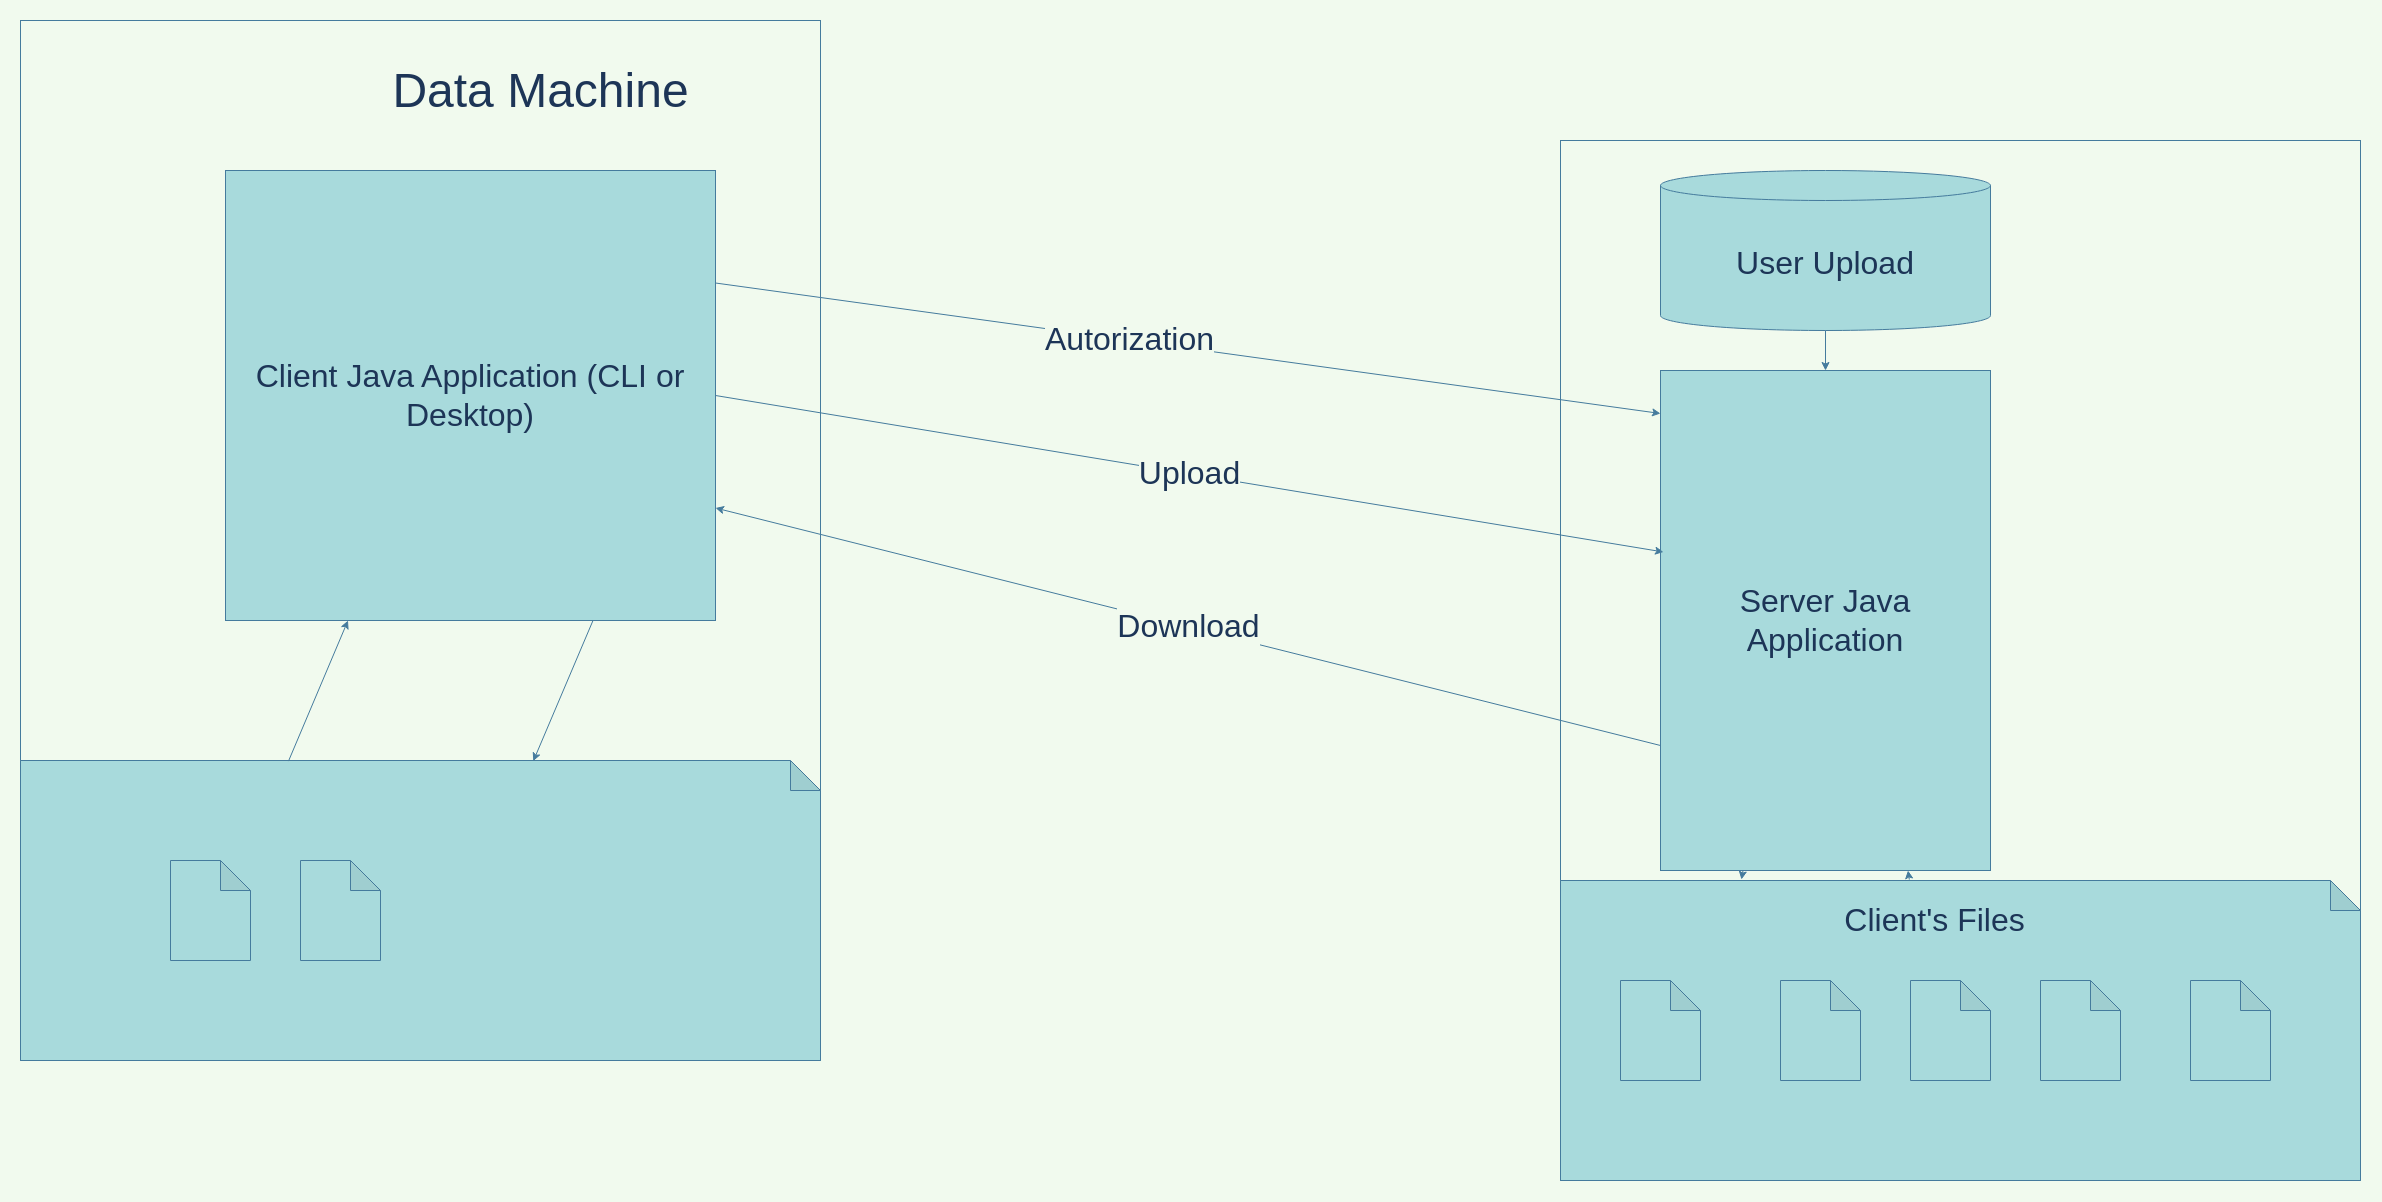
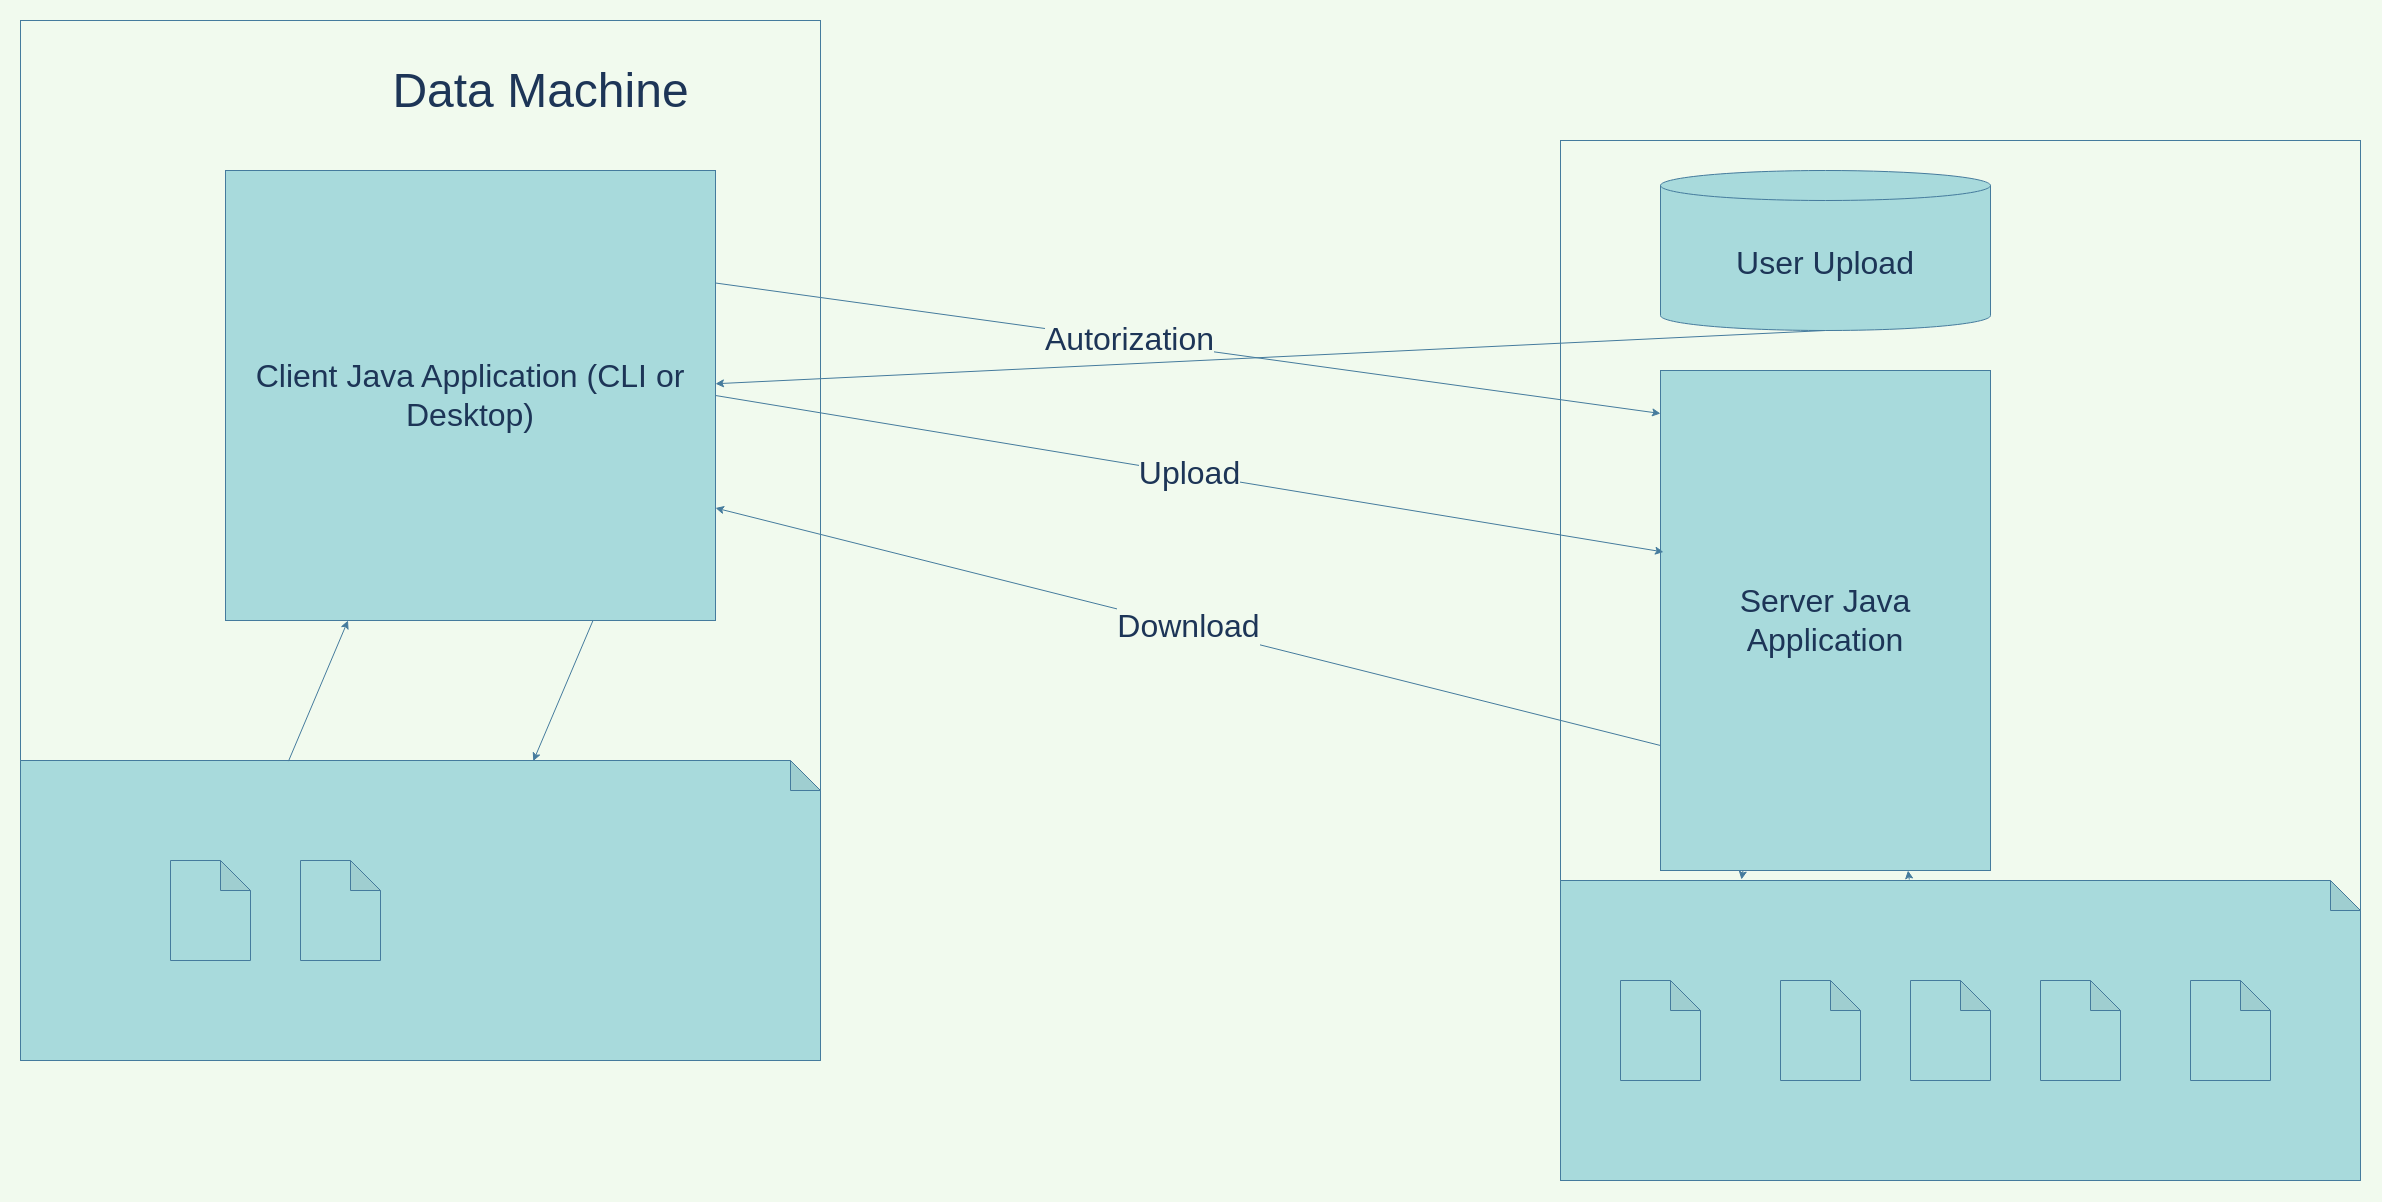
edge "User Upload" -> "Server Java Application": now "User Upload" -> "Client Java Application (CLI or Desktop)"
node "Client's Files": removed
